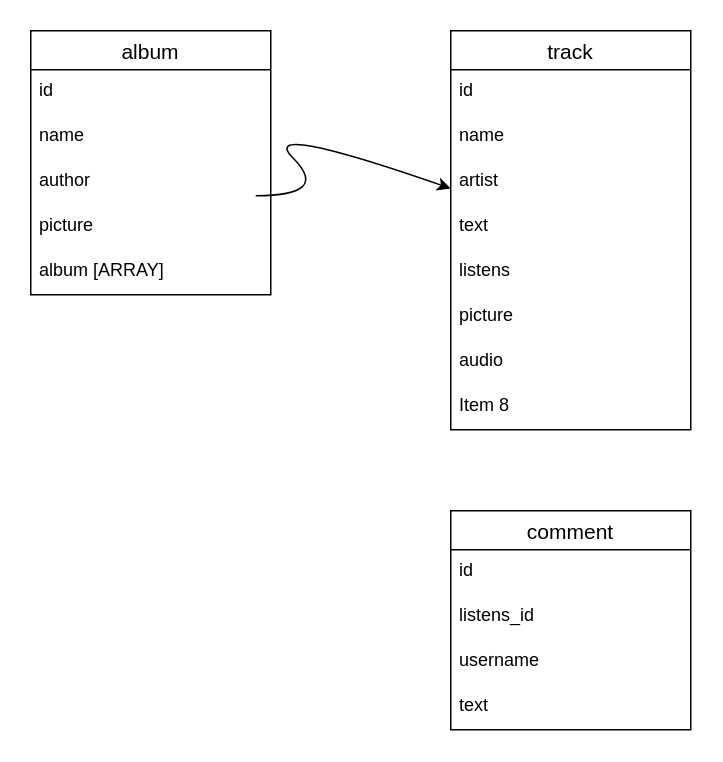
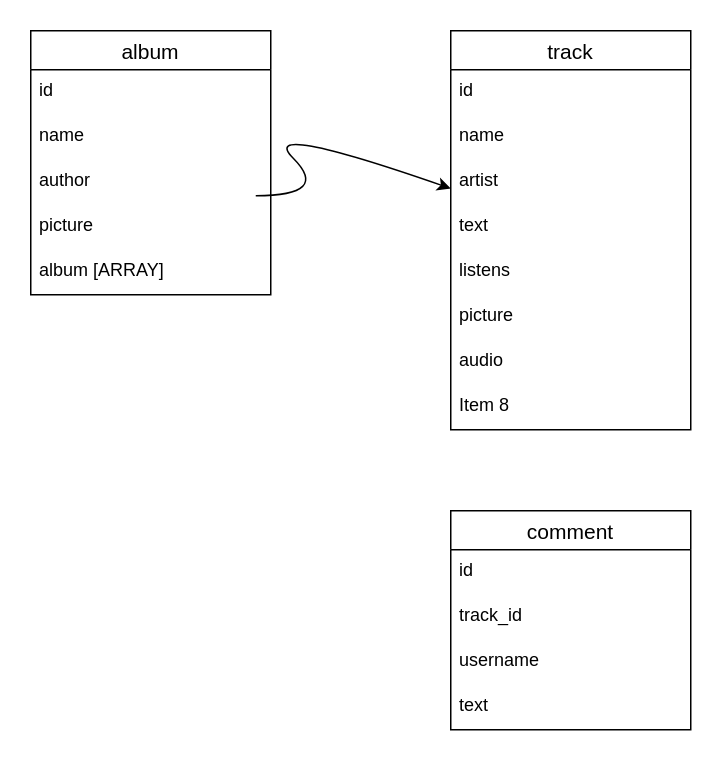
node "listens_id": label "listens_id" -> "track_id"
